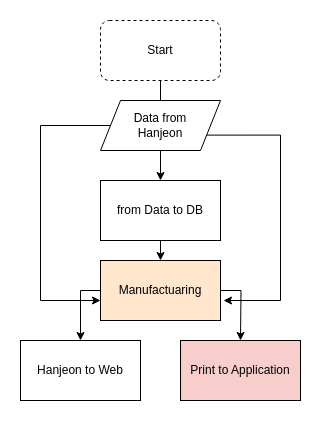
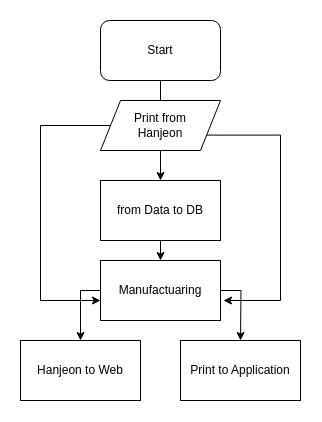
node "Start": style dashed -> solid
node "Data from Hanjeon": label "Data from Hanjeon" -> "Print from Hanjeon"
node "Manufactuaring": fillcolor #ffe6cc -> #ffffff
node "Print to Application": fillcolor #f8cecc -> #ffffff
